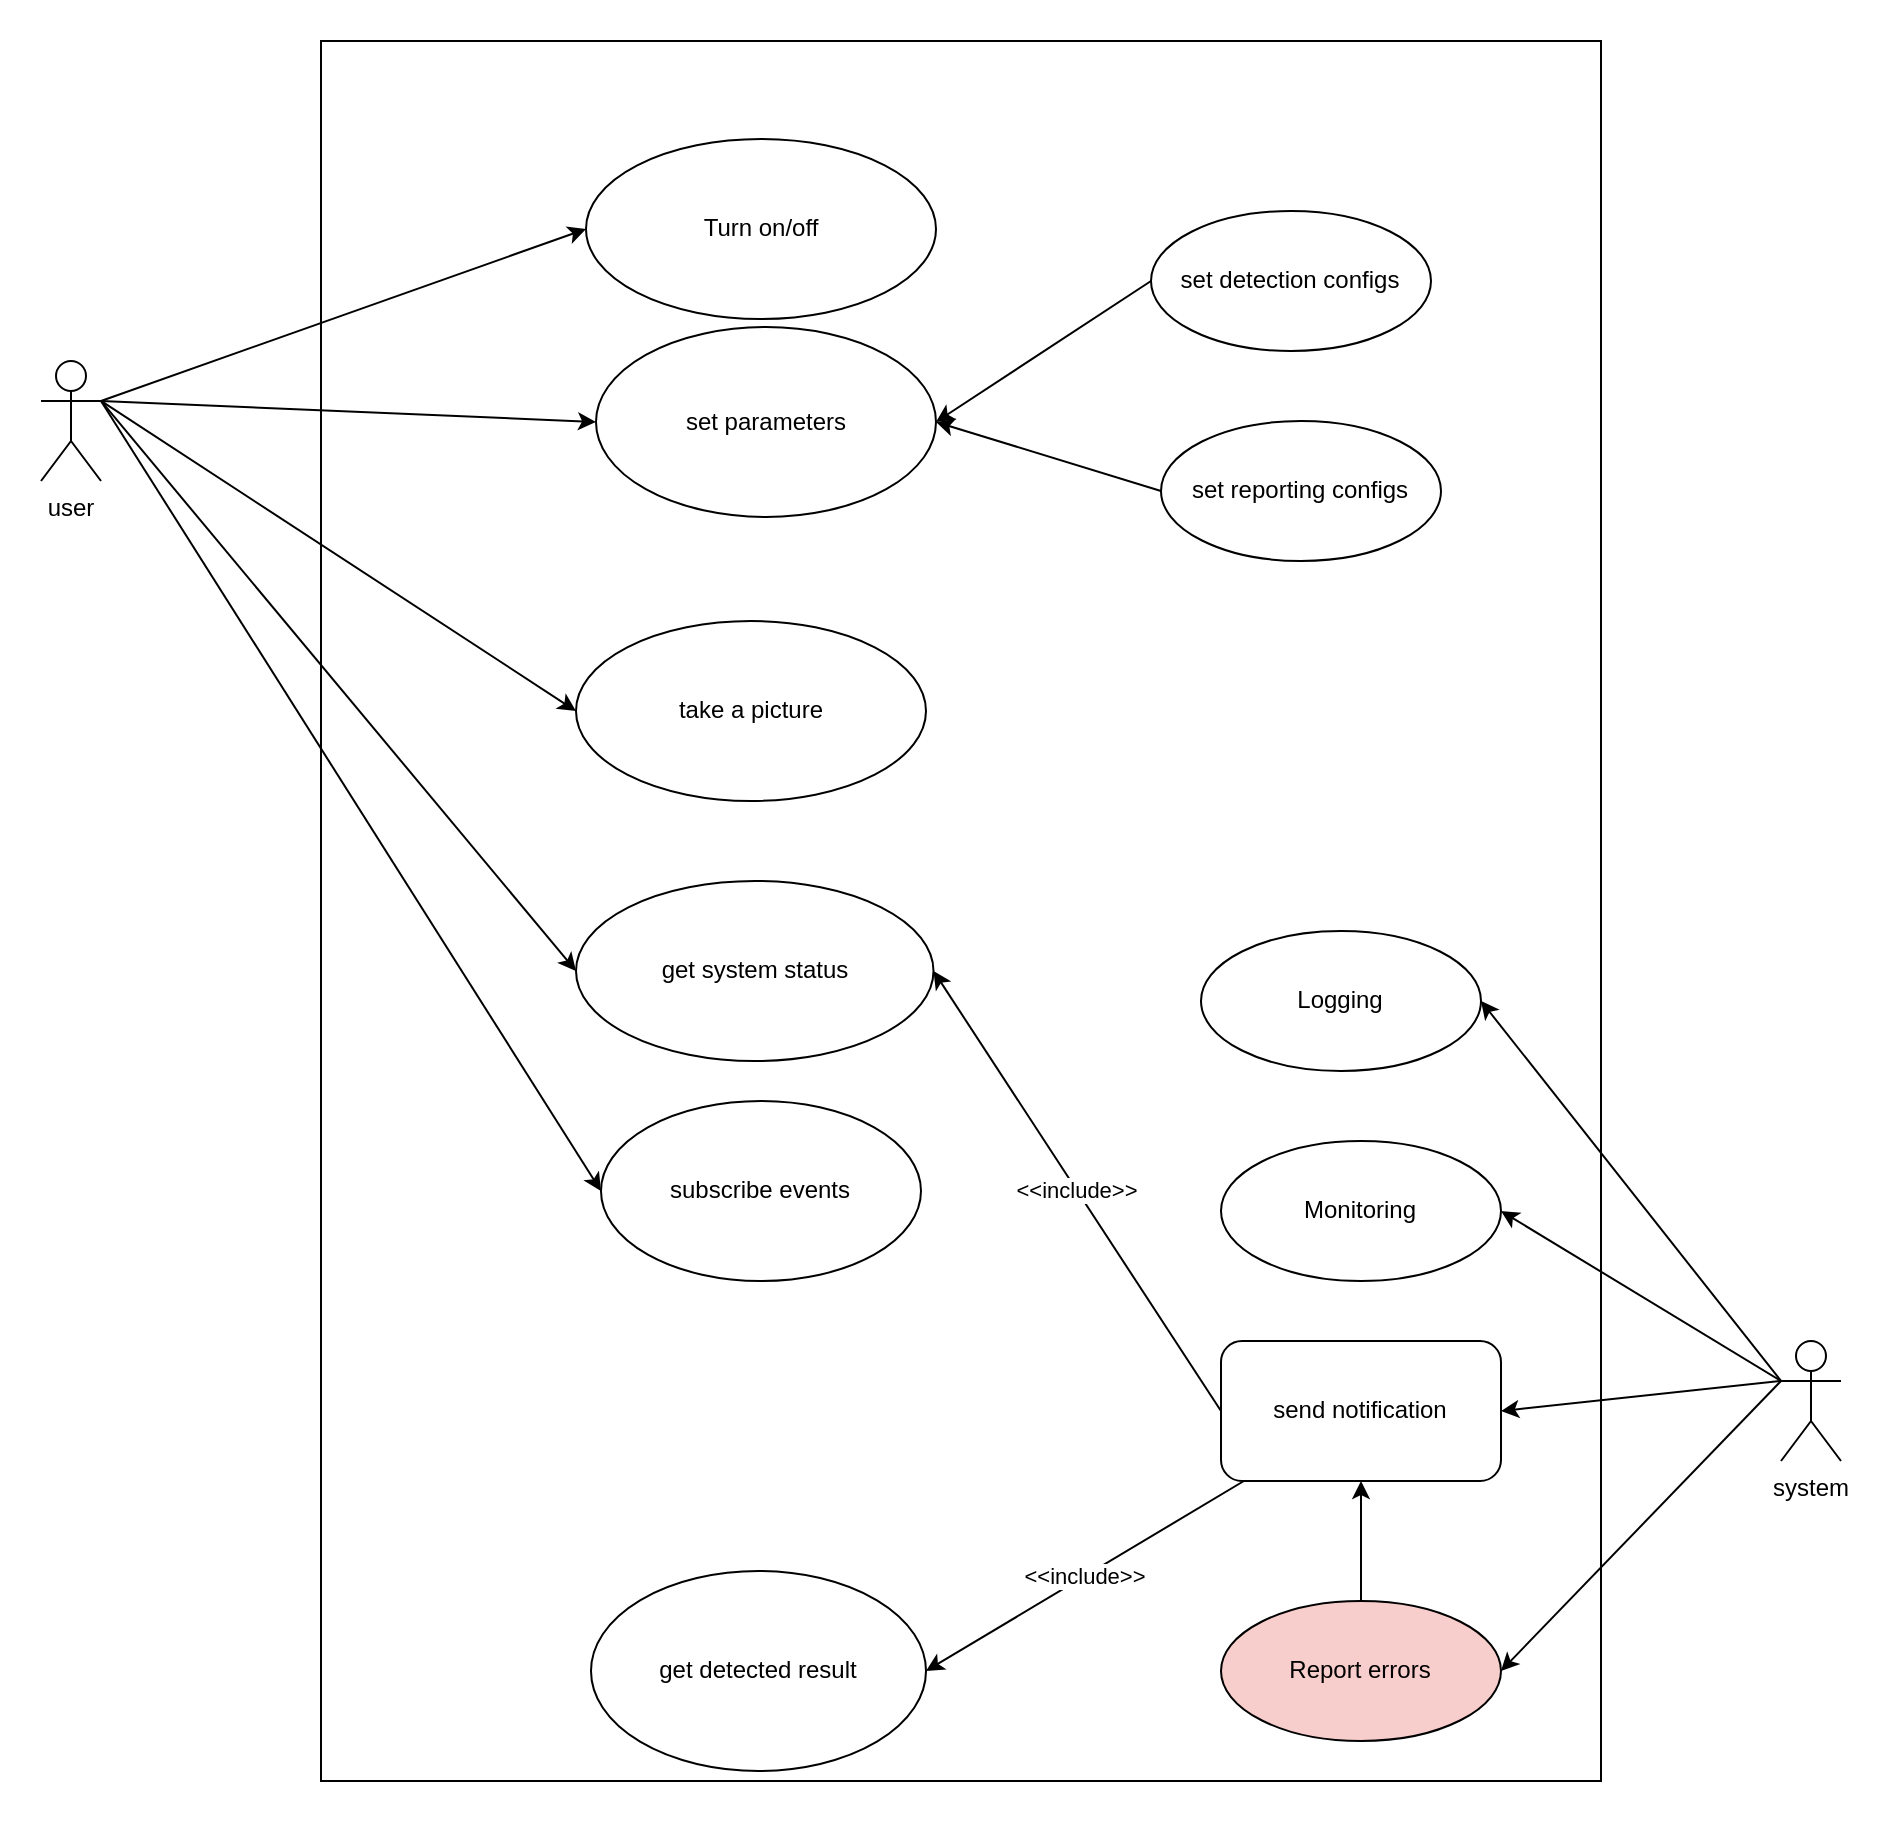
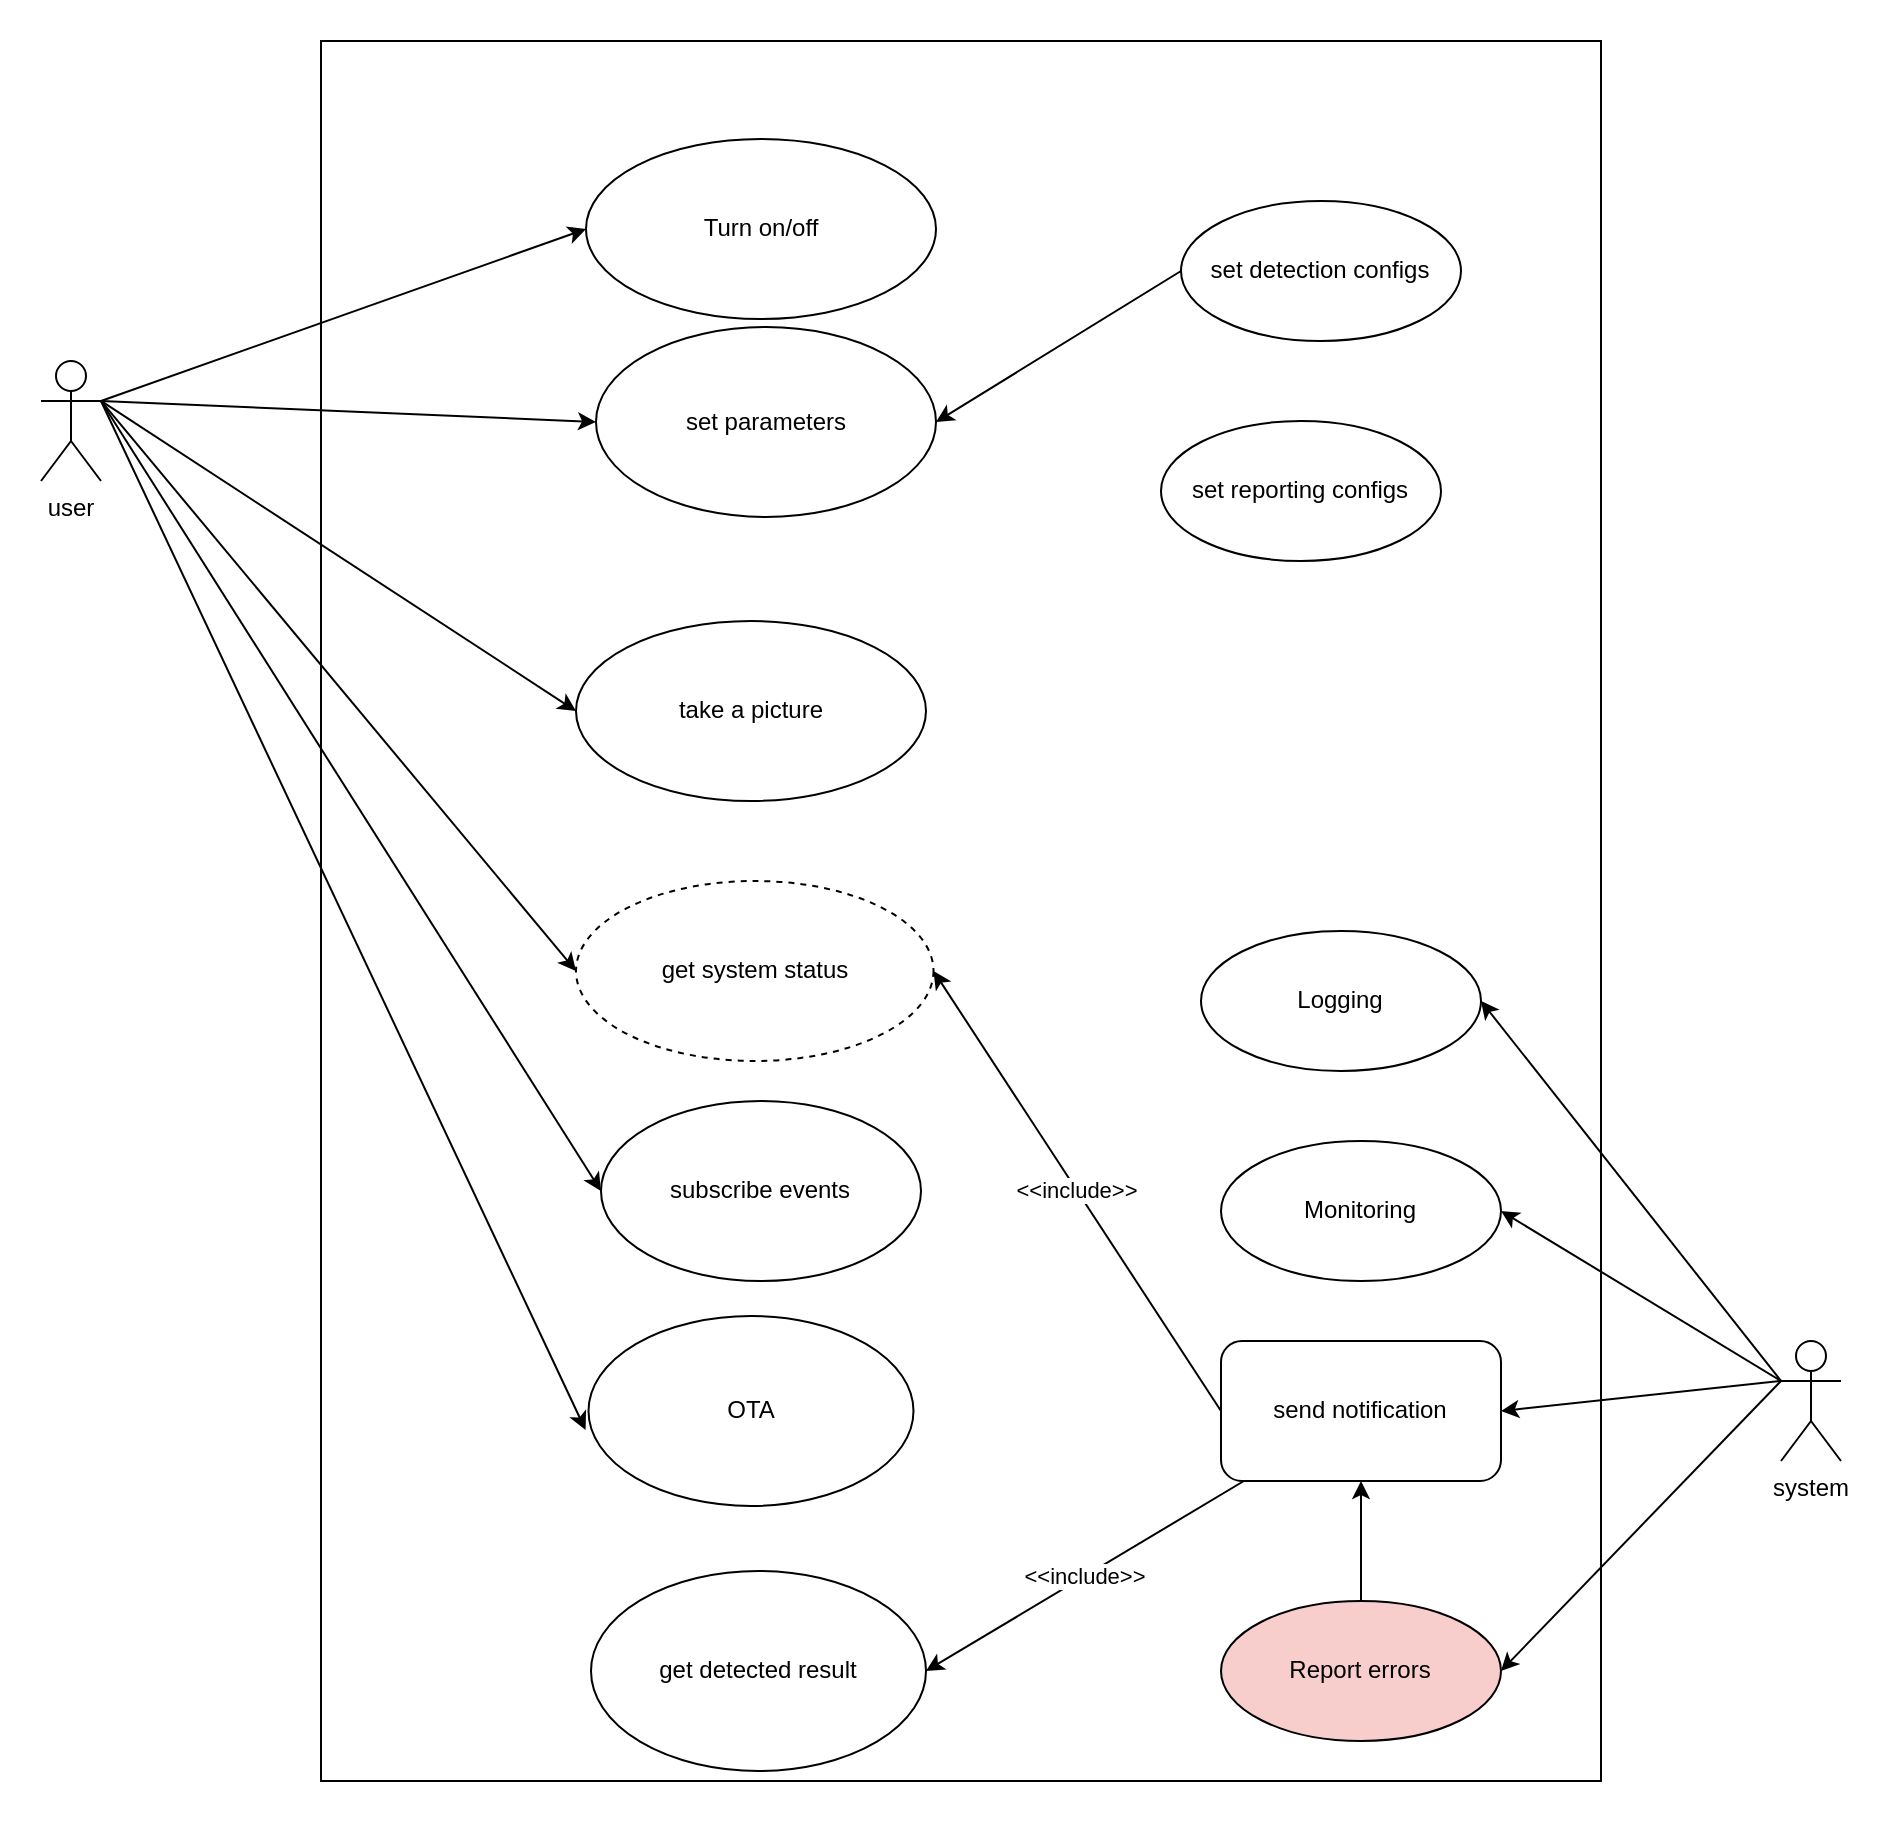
node "set detection configs": moved (1291, 281) -> (1321, 271)
edge "set reporting configs" -> "set parameters": removed
edge "user" -> "OTA": added
node "get system status": style solid -> dashed
node "OTA": added
